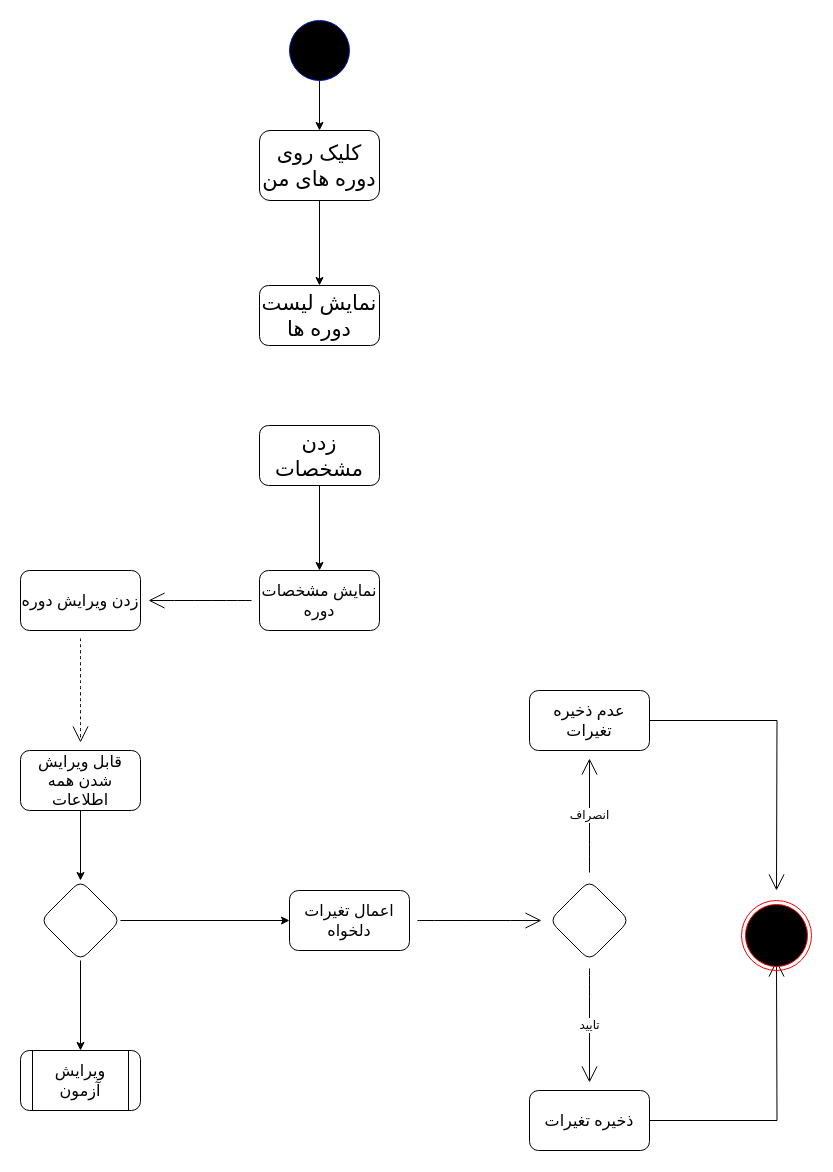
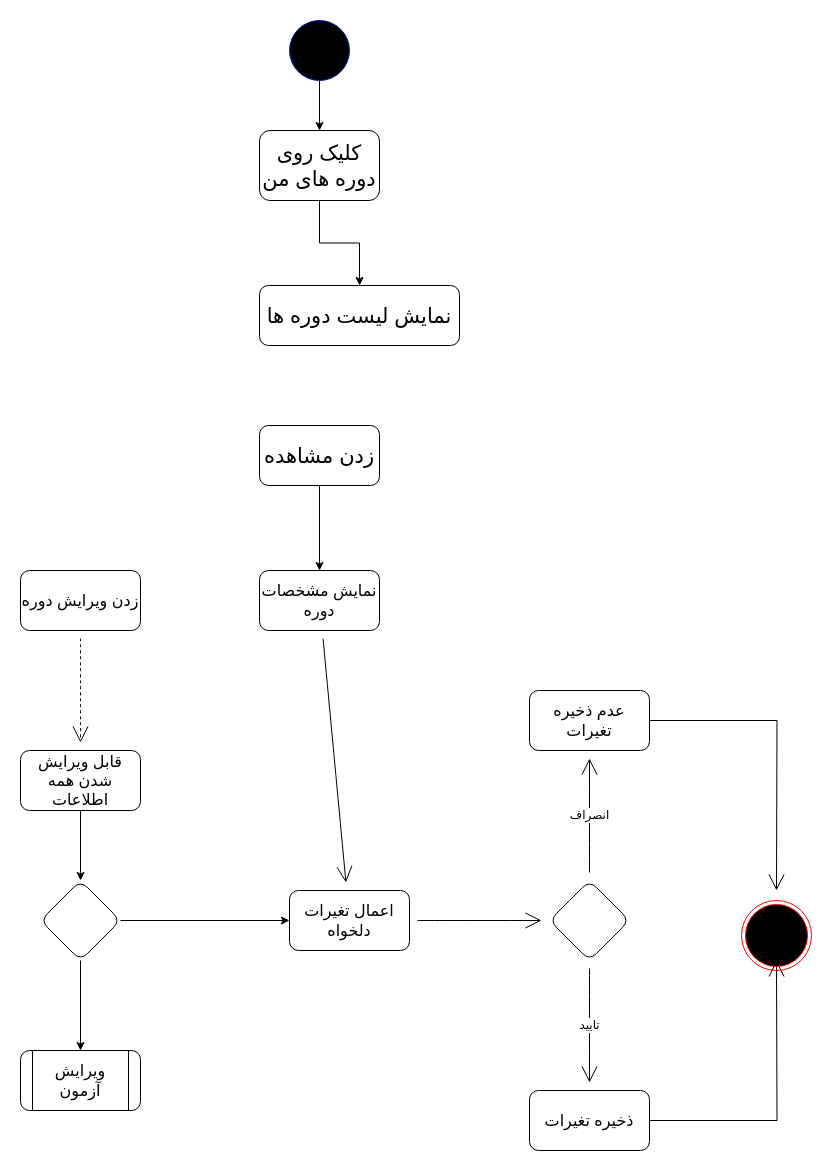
node "نمایش لیست دوره ها": size 120x60 -> 200x60
node "زدن مشخصات": label "زدن مشخصات" -> "زدن مشاهده"
edge "نمایش مشخصات دوره" -> "زدن ویرایش دوره": now "نمایش مشخصات دوره" -> "اعمال تغیرات دلخواه"
